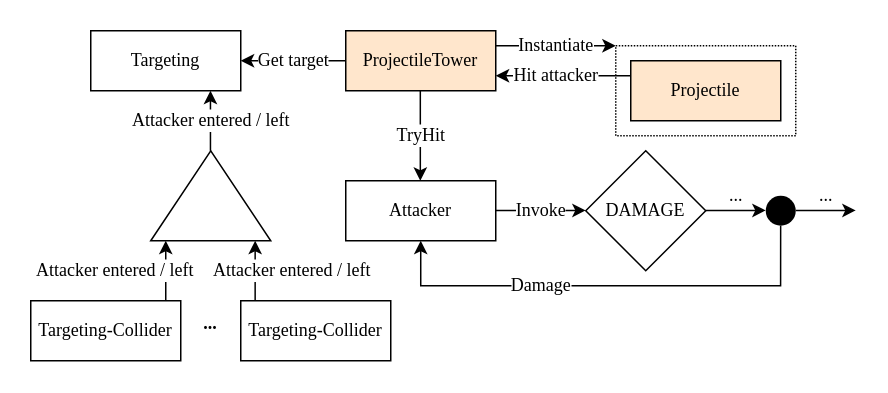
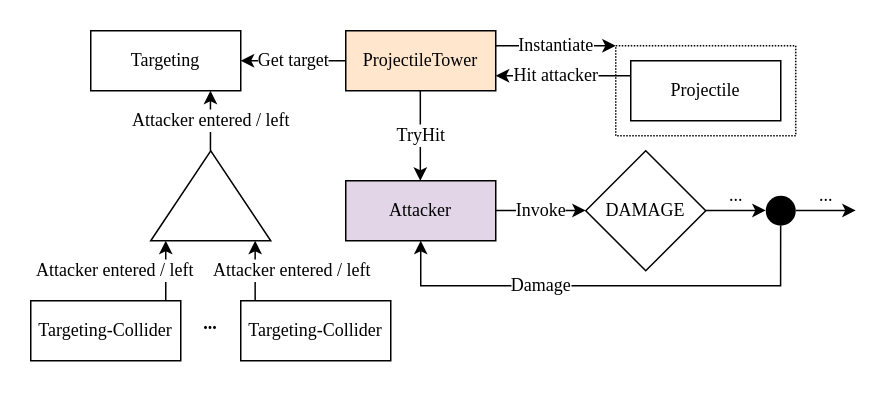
node "Projectile": fillcolor #ffe6cc -> #ffffff
node "Attacker": fillcolor #ffffff -> #e1d5e7
